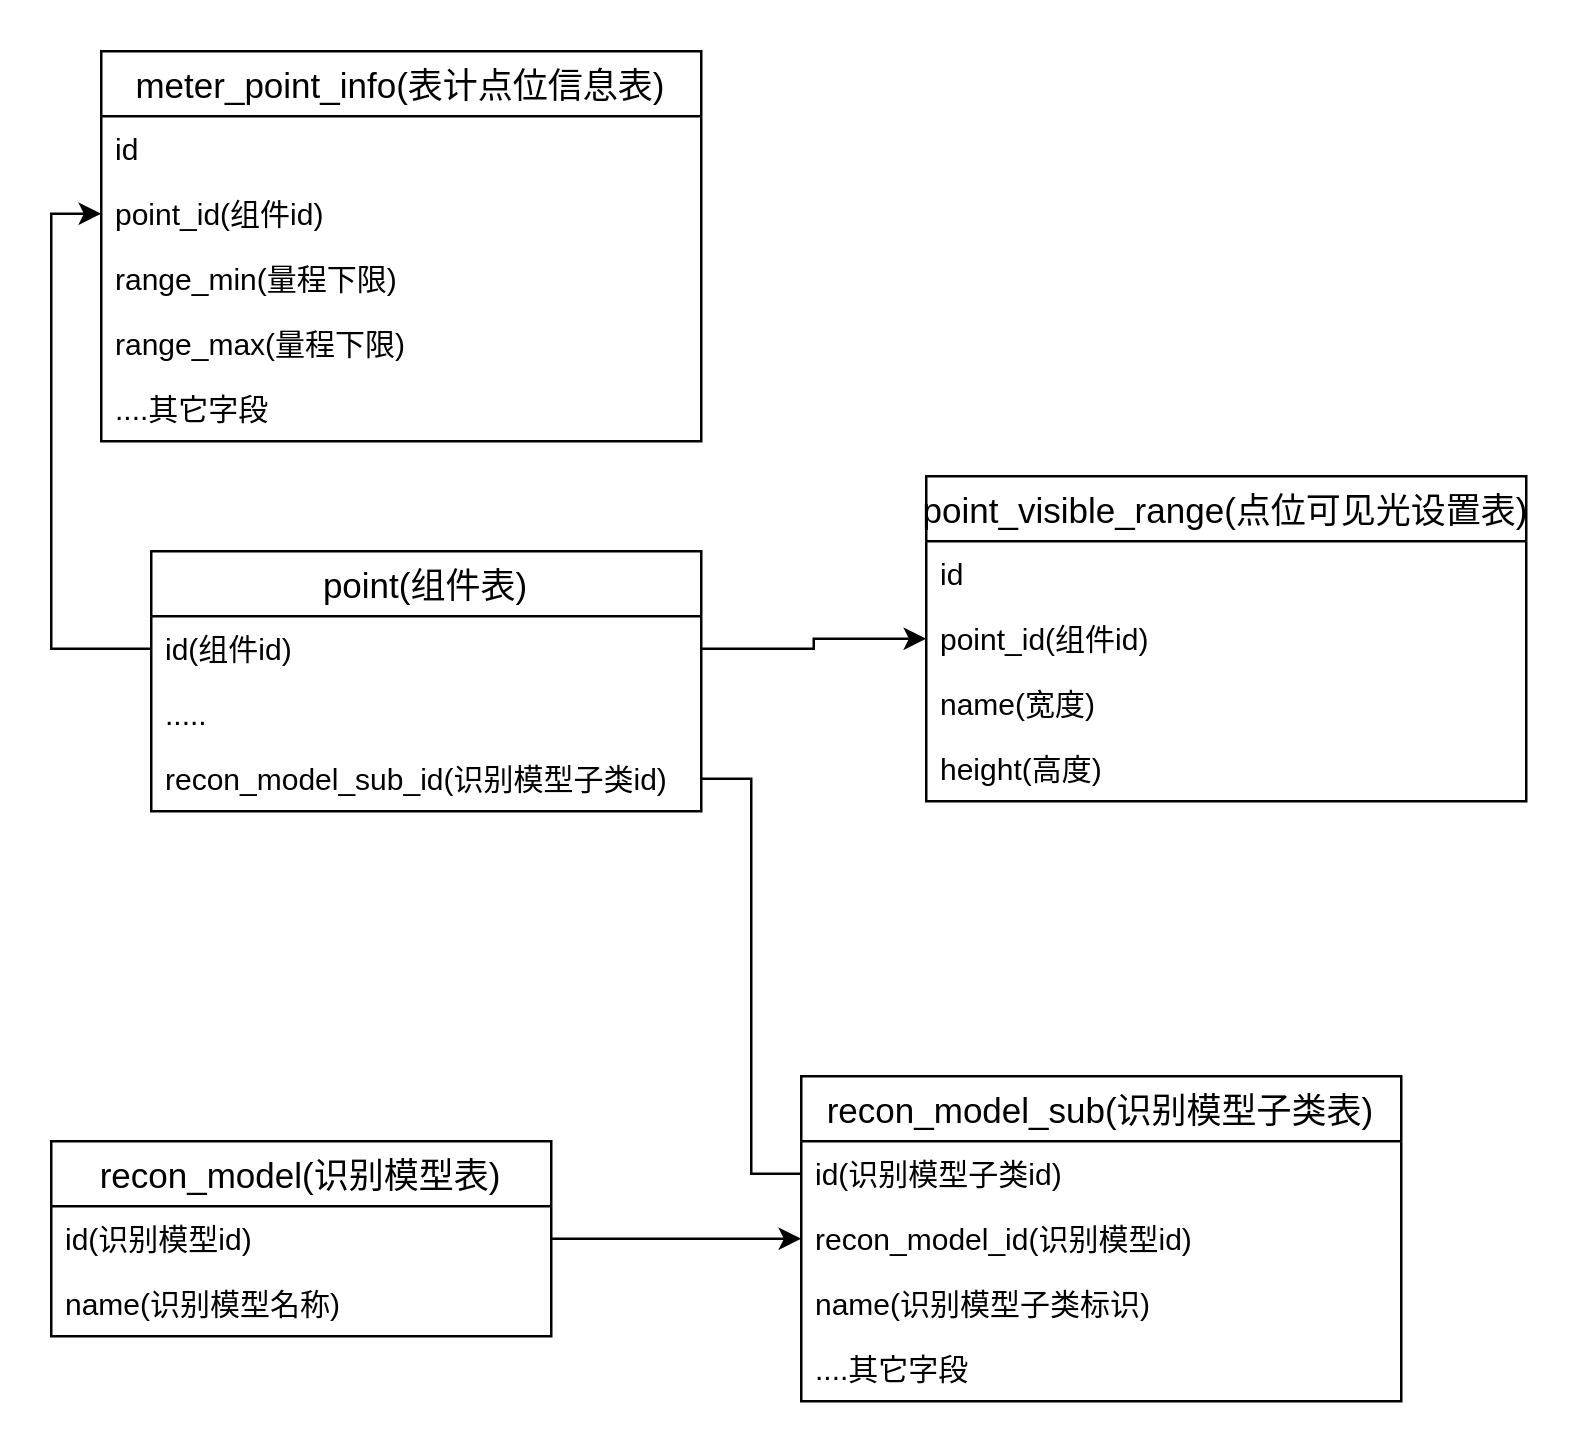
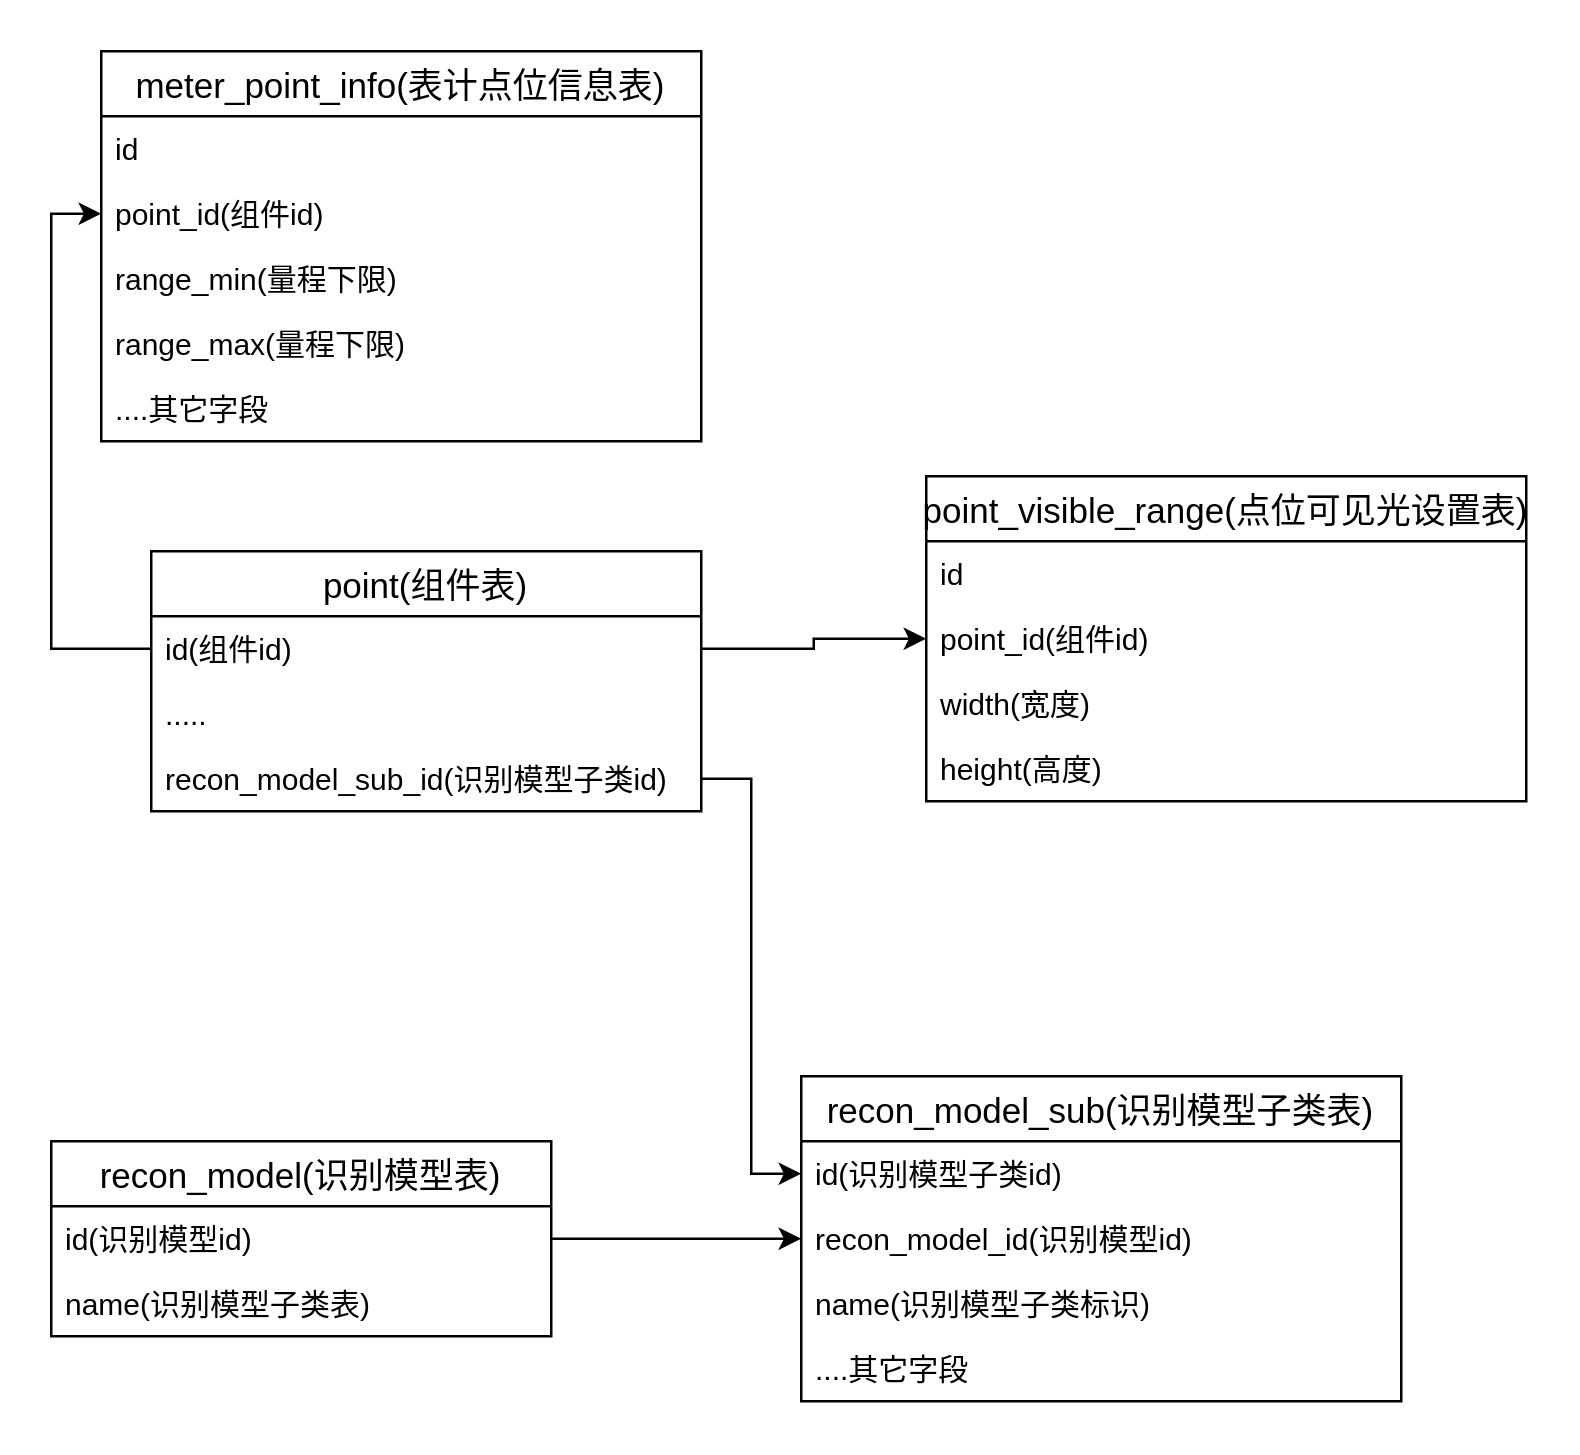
node "name(宽度)": label "name(宽度)" -> "width(宽度)"
edge "recon_model_sub_id(识别模型子类id)" -- "id(识别模型子类id)": arrowhead none -> classic
node "name(识别模型名称)": label "name(识别模型名称)" -> "name(识别模型子类表)"
